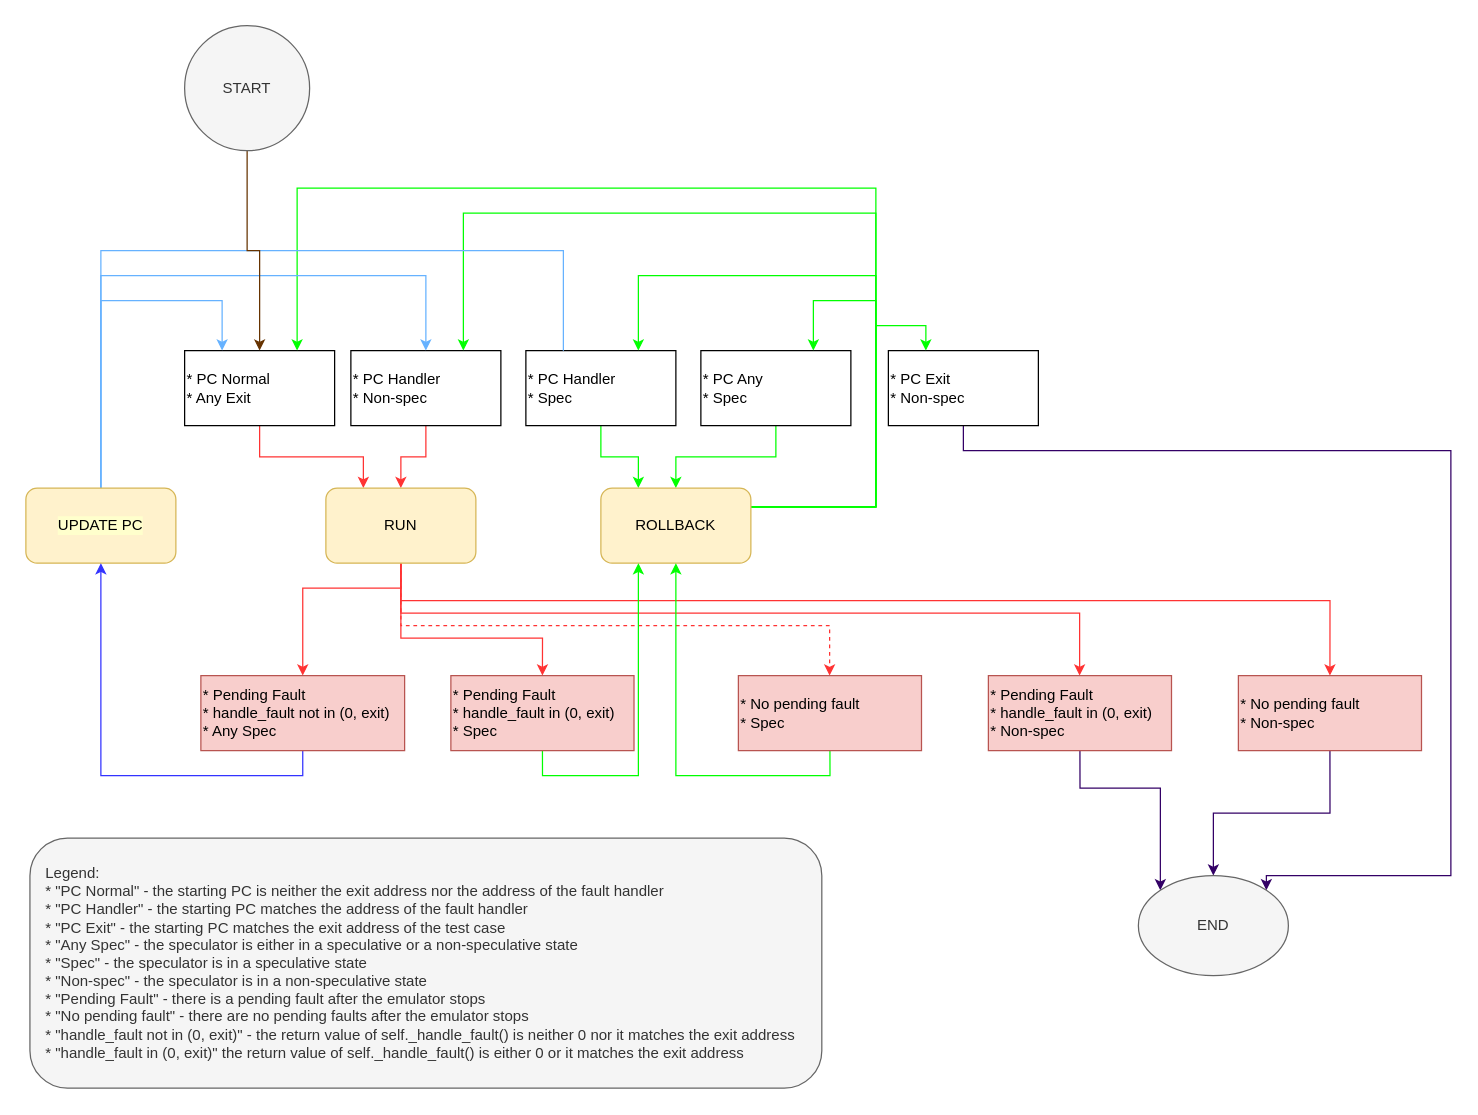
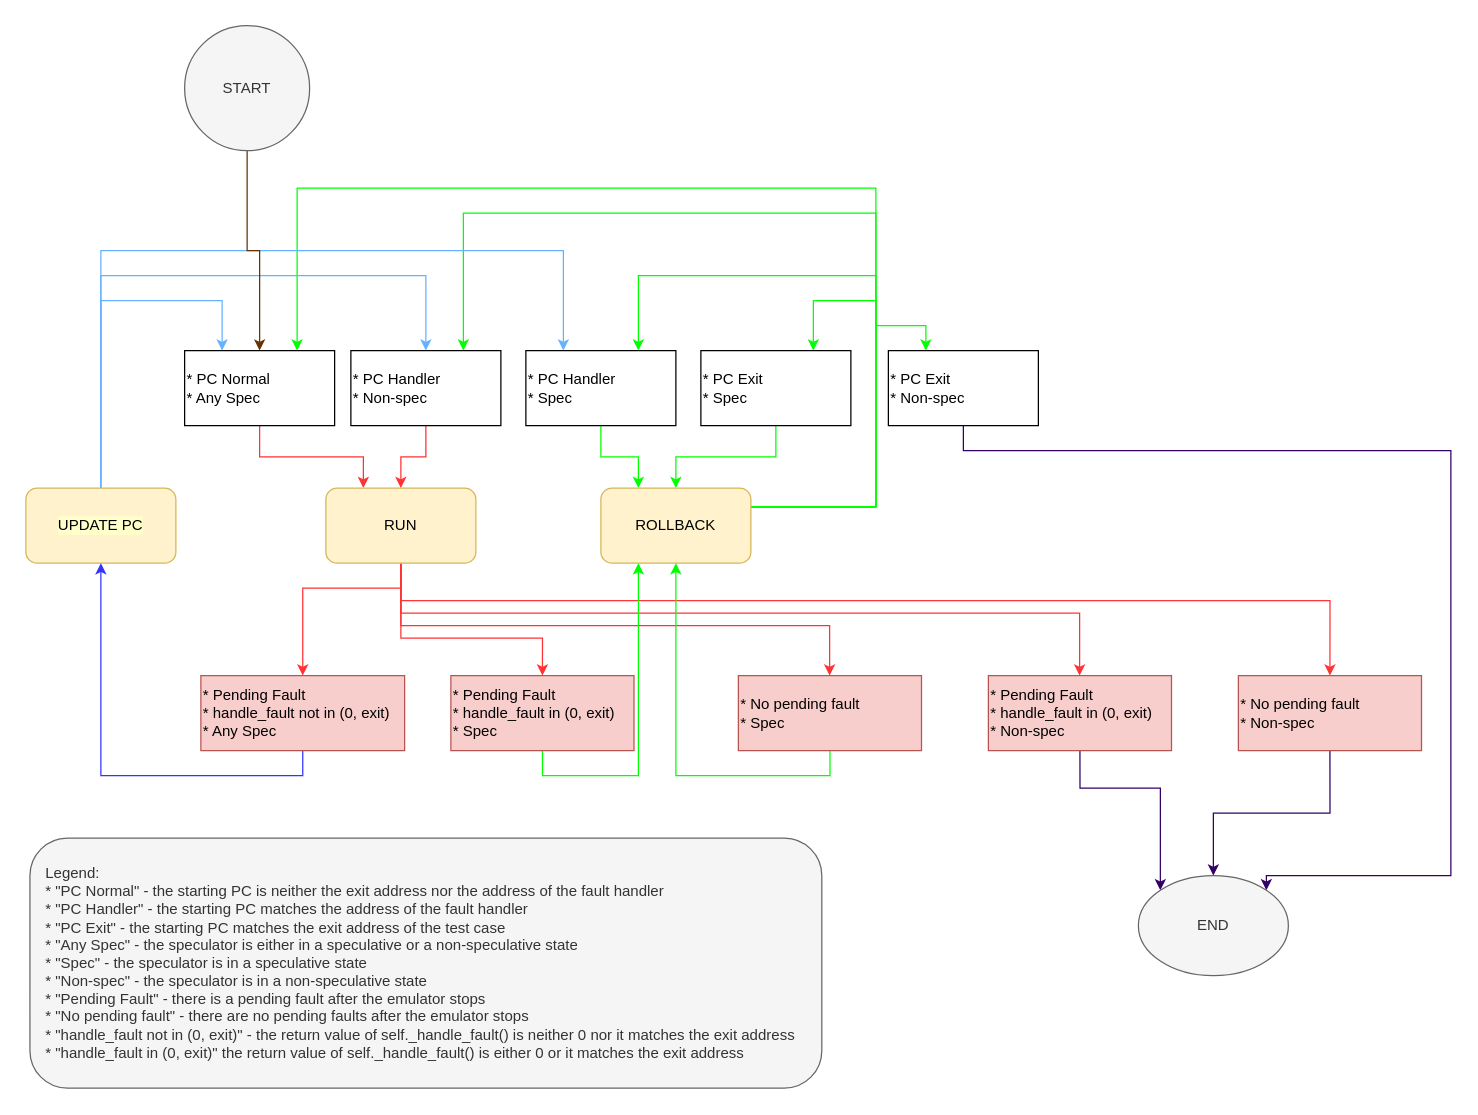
edge "* PC Handler * Spec" -- "UPDATE PC": arrowhead none -> classic
node "* PC Normal * Any Exit": label "* PC Normal * Any Exit" -> "* PC Normal * Any Spec"
node "* PC Any * Spec": label "* PC Any * Spec" -> "* PC Exit * Spec"
edge "RUN" -> "* No pending fault * Spec": style dashed -> solid
